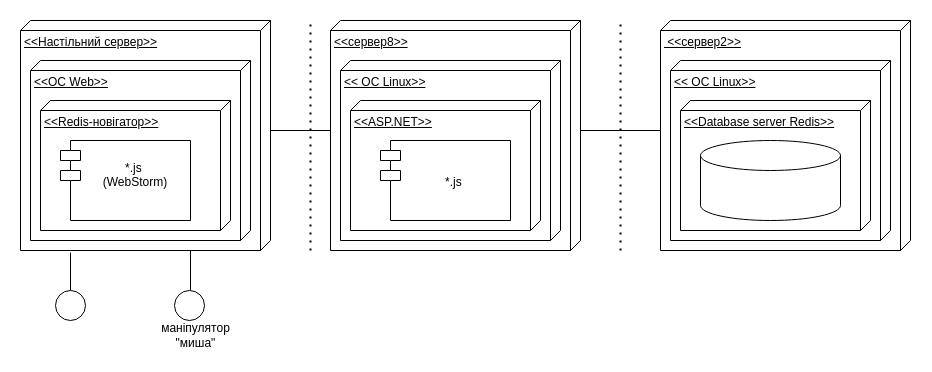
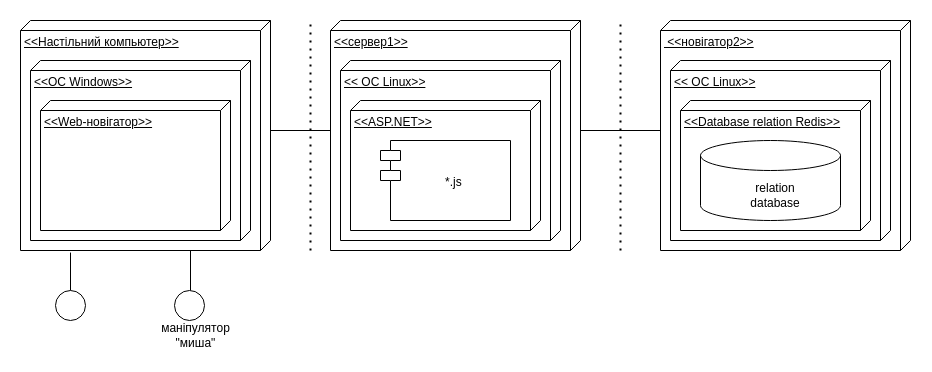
node "<<Настільний сервер>>": label "<<Настільний сервер>>" -> "<<Настільний компьютер>>"
node "<<сервер8>>": label "<<сервер8>>" -> "<<сервер1>>"
node "<<сервер2>>": label "<<сервер2>>" -> "<<новігатор2>>"
node "<<ОС Web>>": label "<<ОС Web>>" -> "<<ОС Windows>>"
node "<<Redis-новігатор>>": label "<<Redis-новігатор>>" -> "<<Web-новігатор>>"
node "<<Database server Redis>>": label "<<Database server Redis>>" -> "<<Database relation Redis>>"
node "*.js (WebStorm)": removed
node "relation database": added
